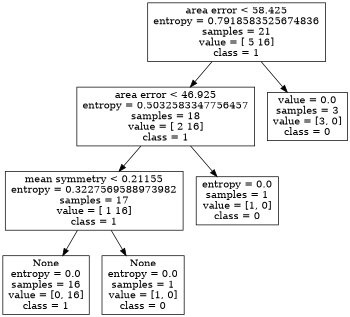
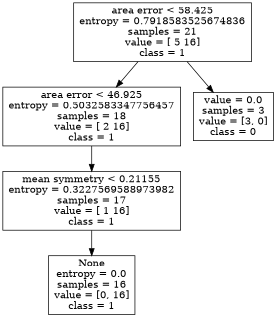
node "entropy = 0.0 samples = 1 value = [1, 0] class = 0": removed
node "None entropy = 0.0 samples = 1 value = [1, 0] class = 0": removed
